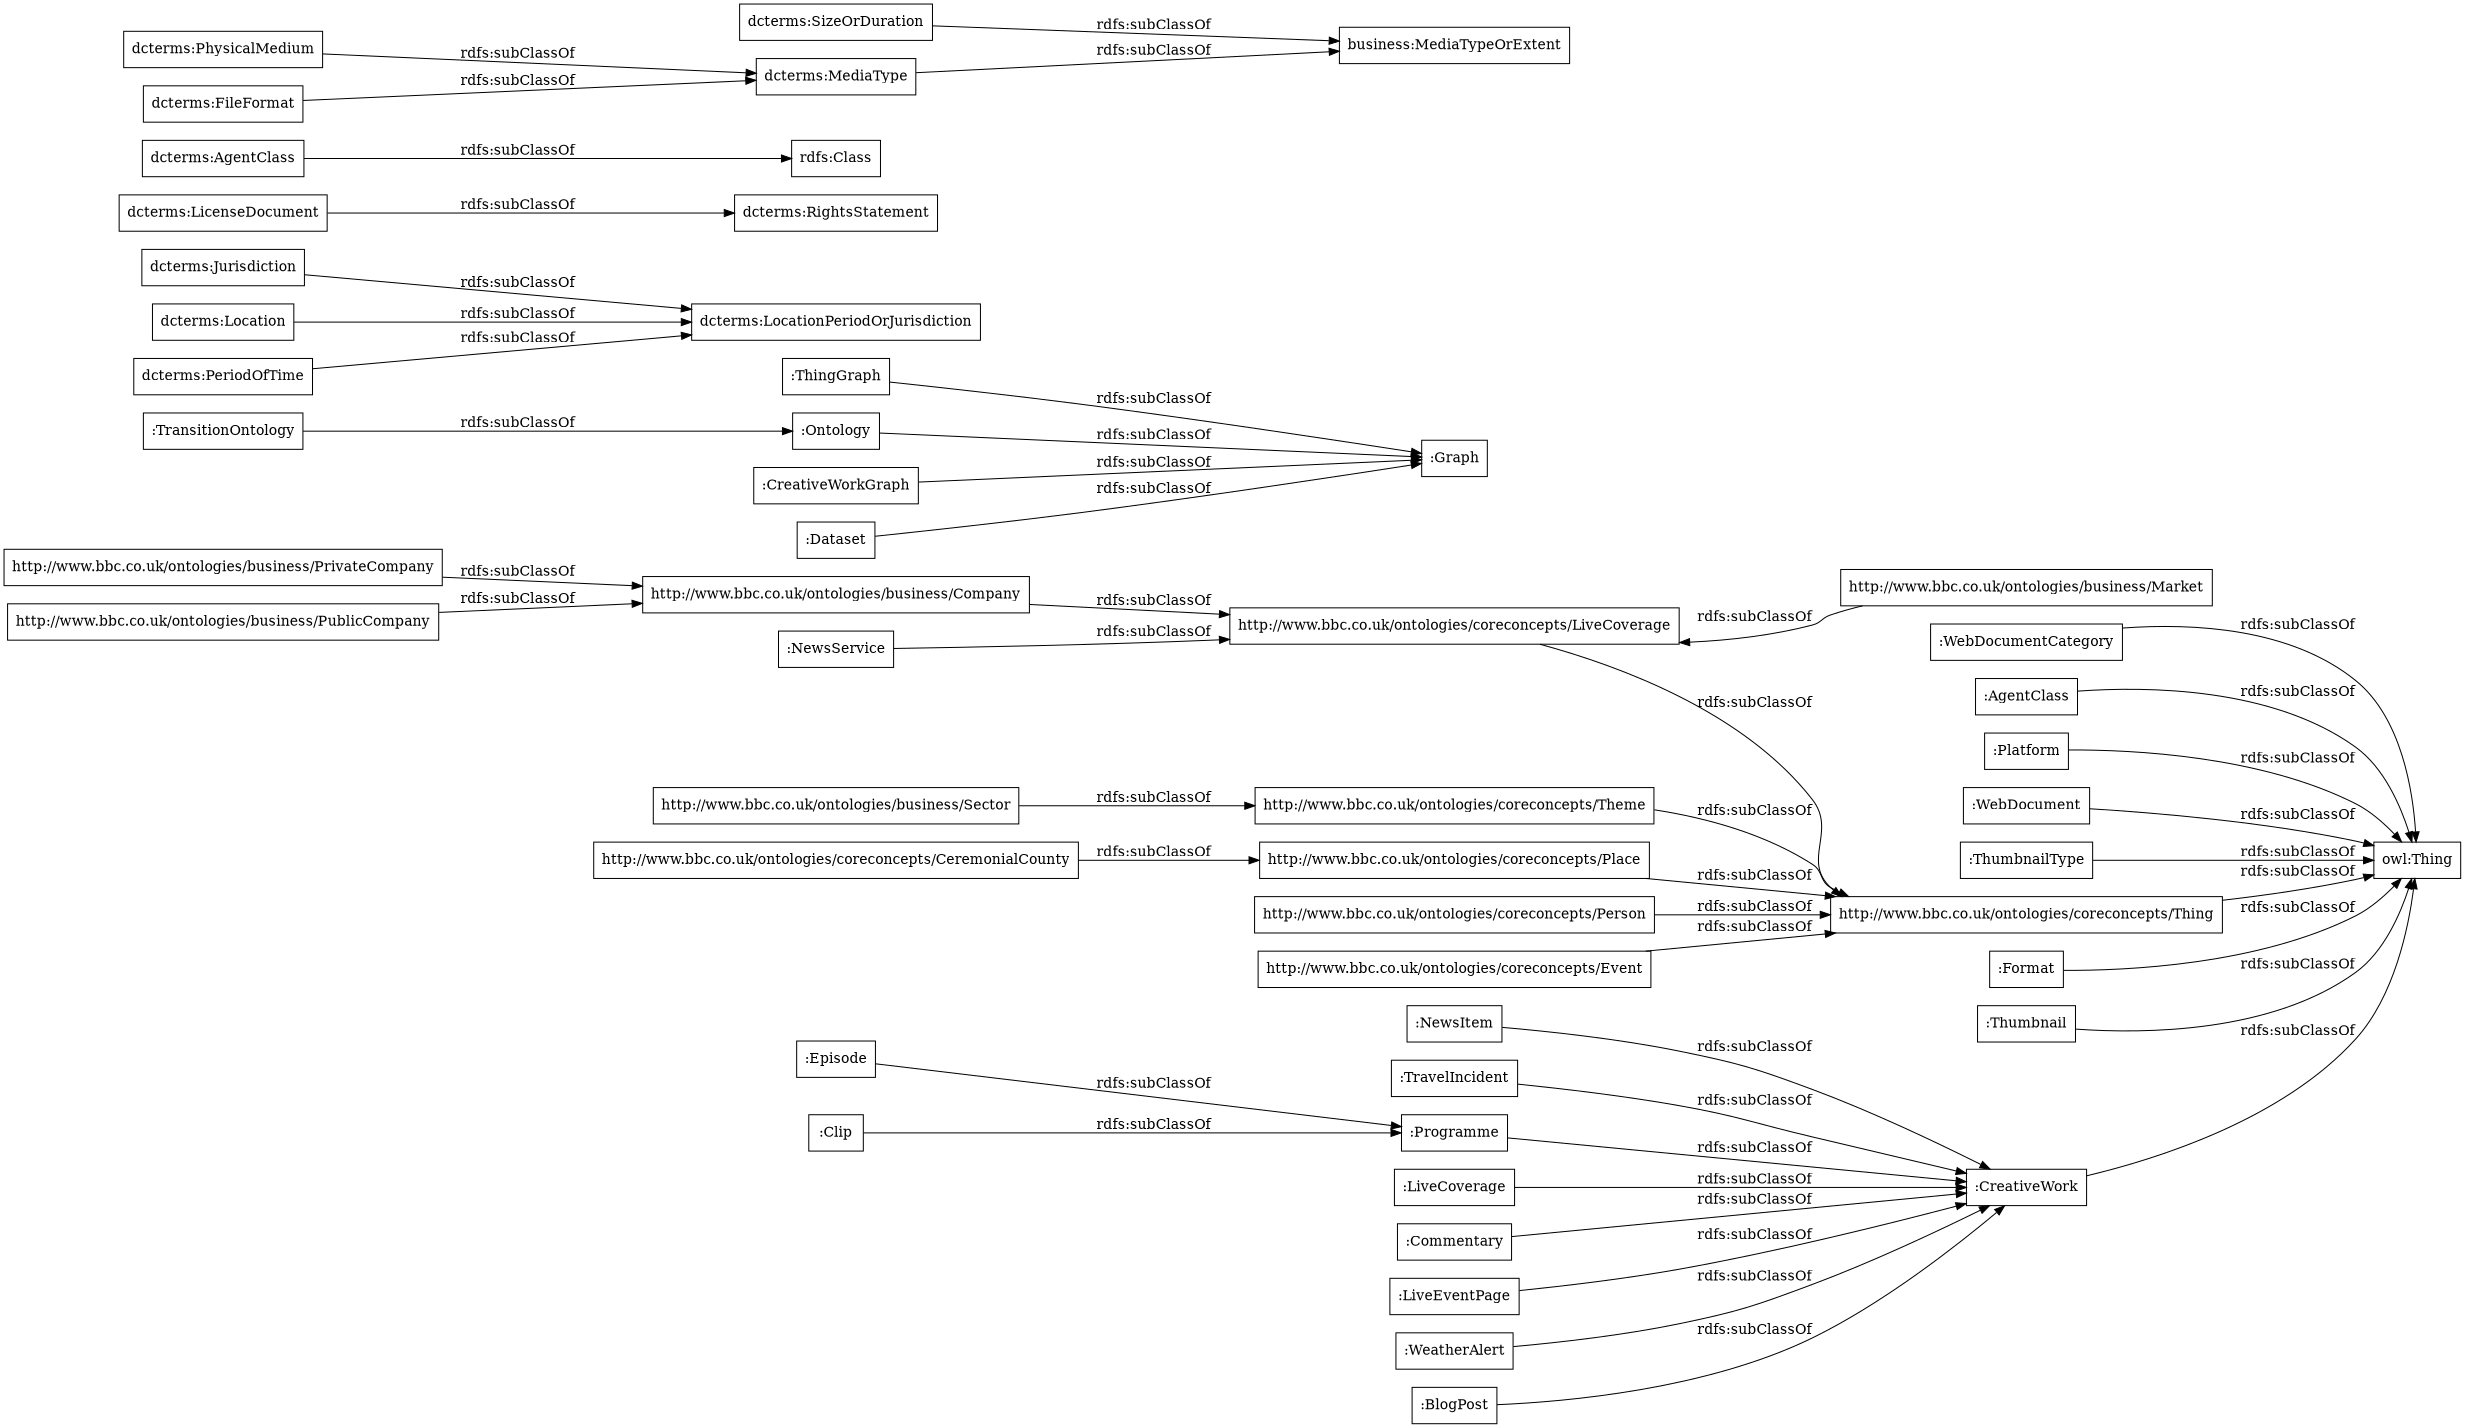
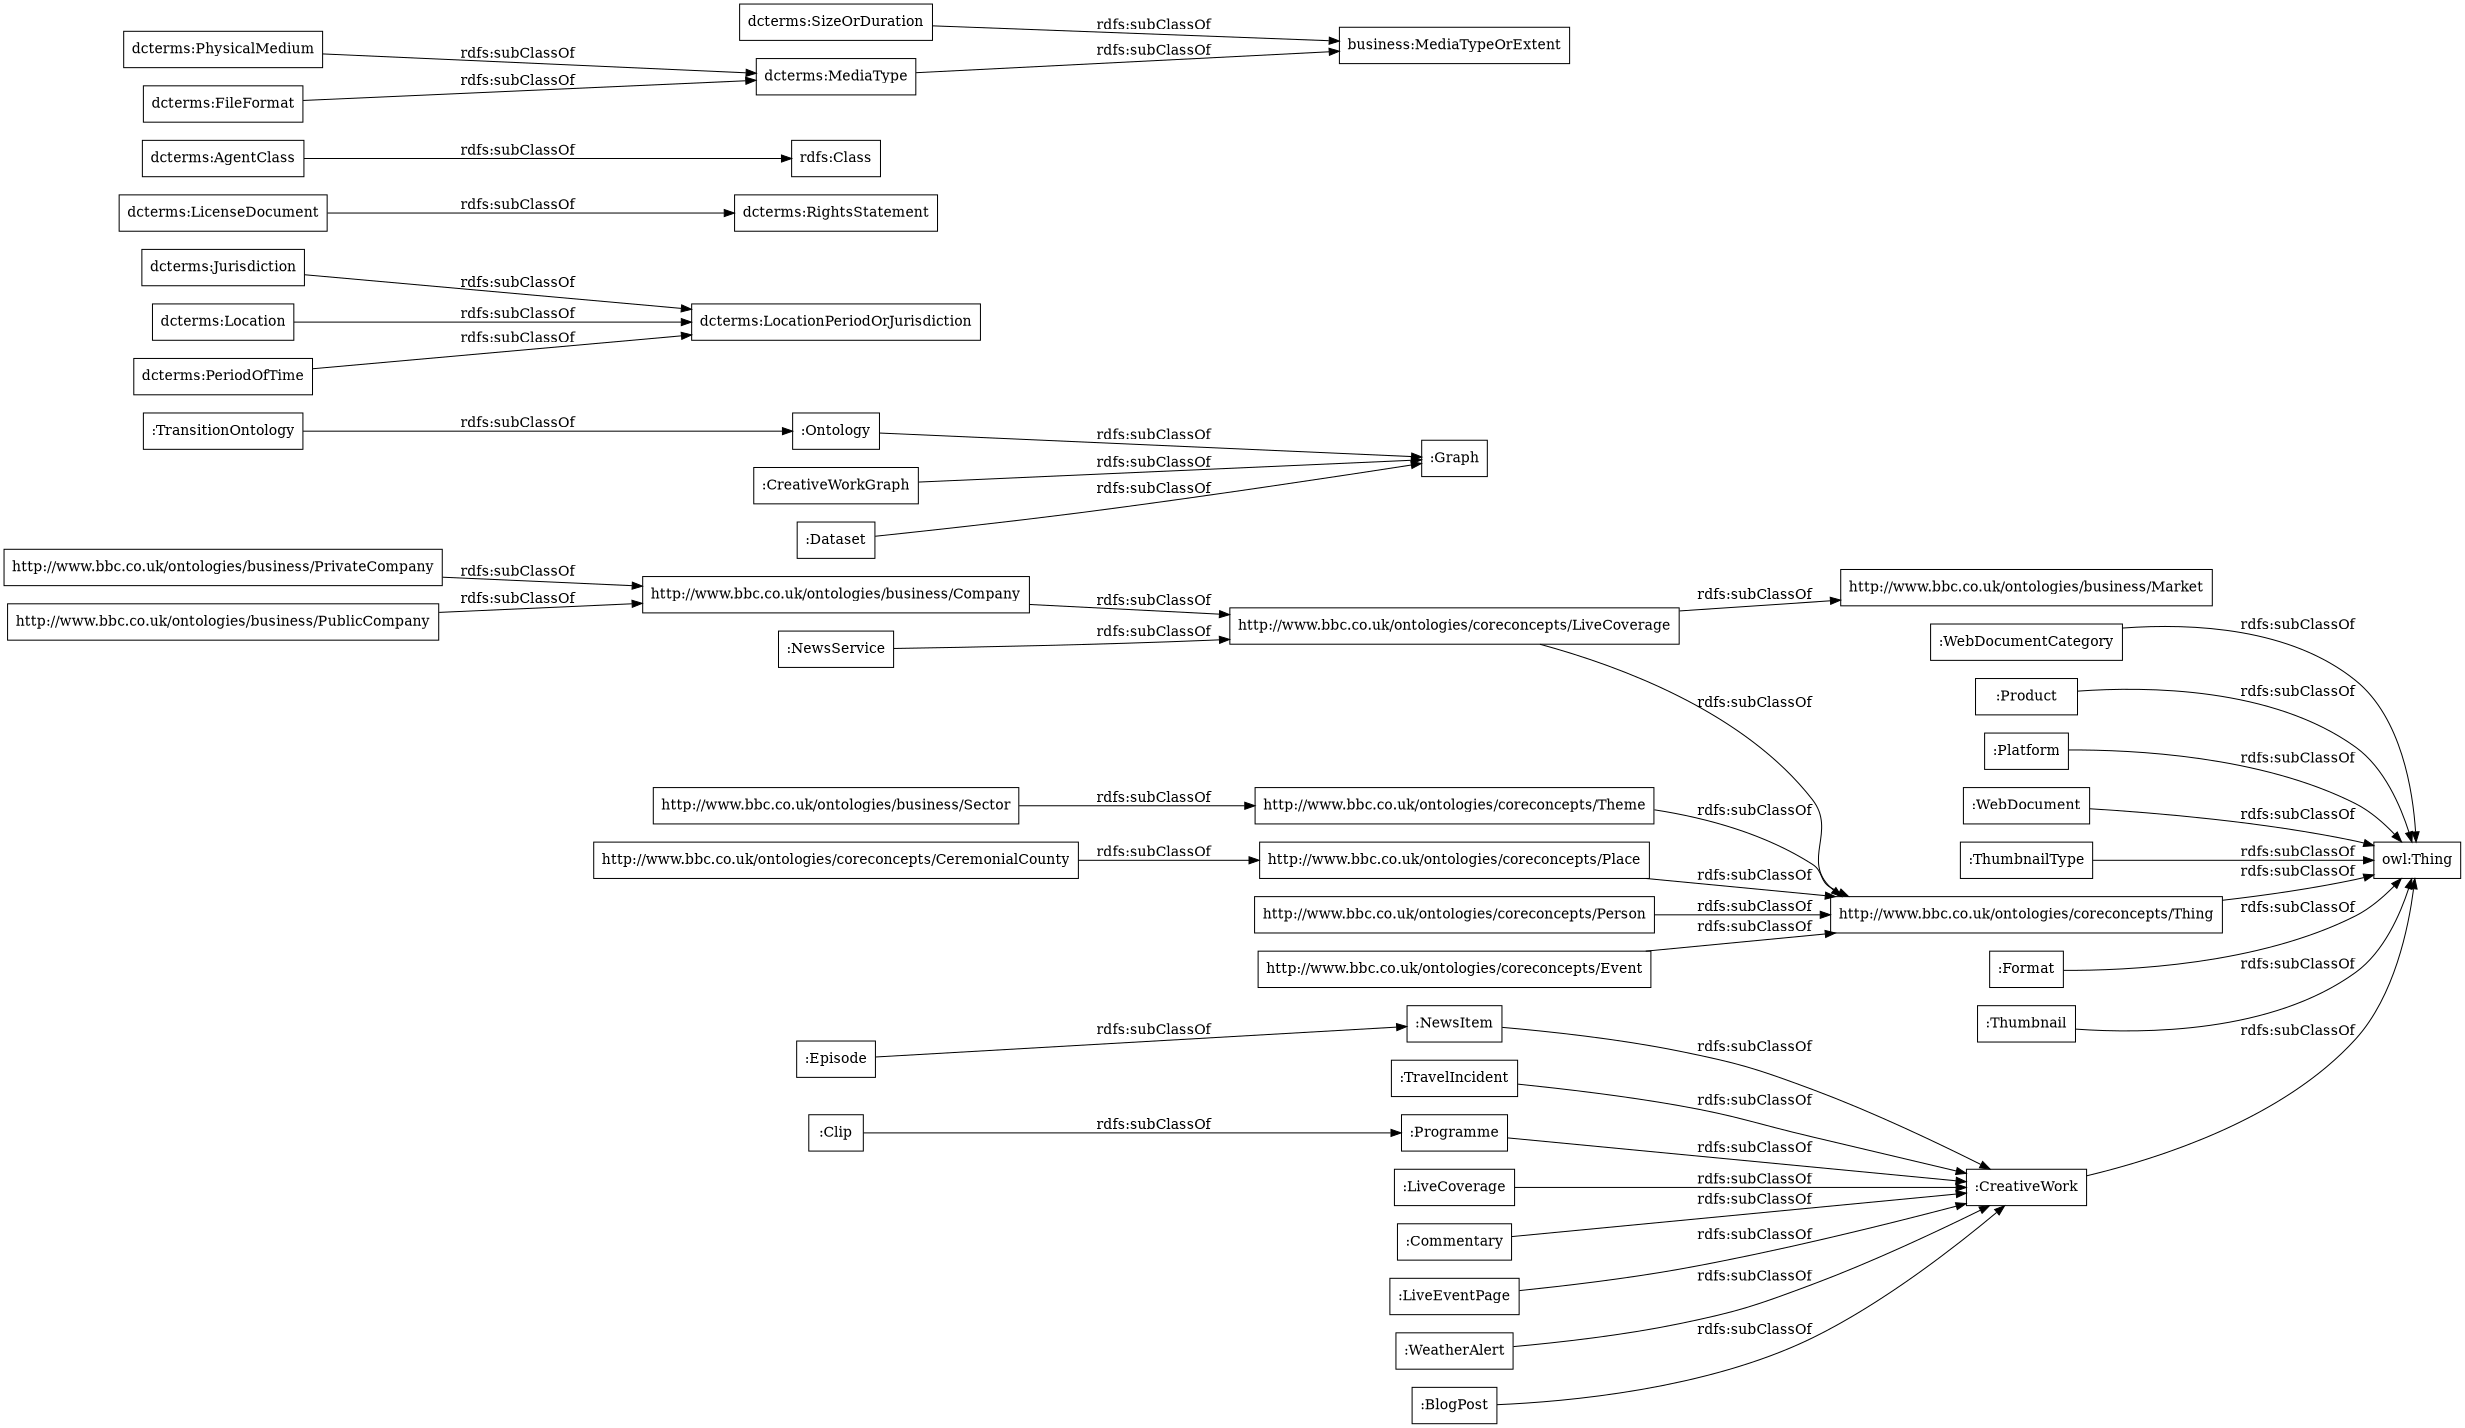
node ":ThingGraph": removed
edge "http://www.bbc.co.uk/ontologies/business/Market" -> "http://www.bbc.co.uk/ontologies/coreconcepts/LiveCoverage": reversed
node ":AgentClass": label ":AgentClass" -> ":Product"
edge ":Episode" -> ":Programme": now ":Episode" -> ":NewsItem"
